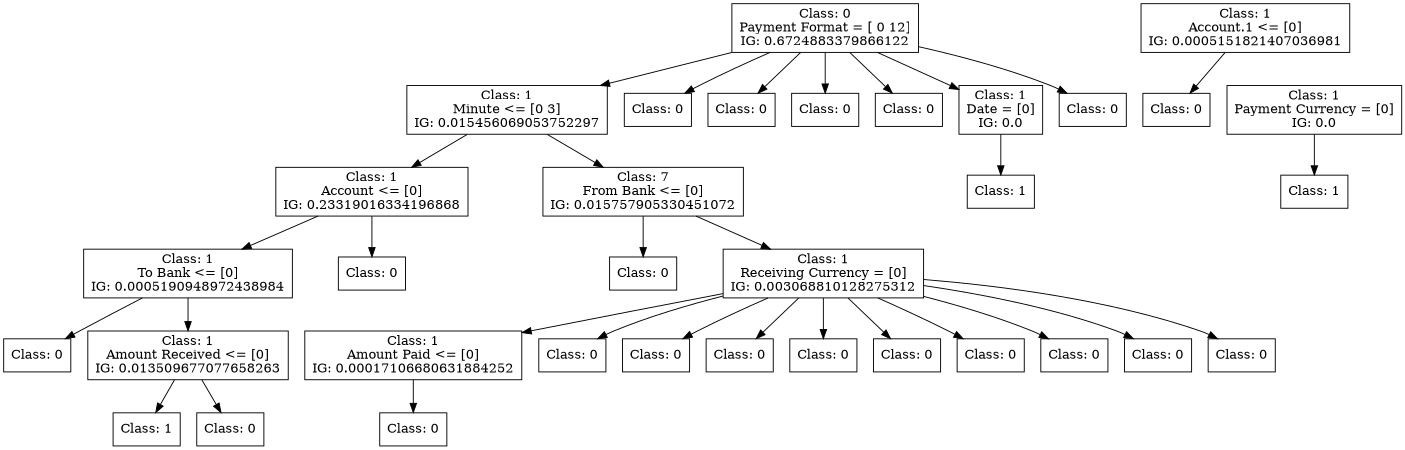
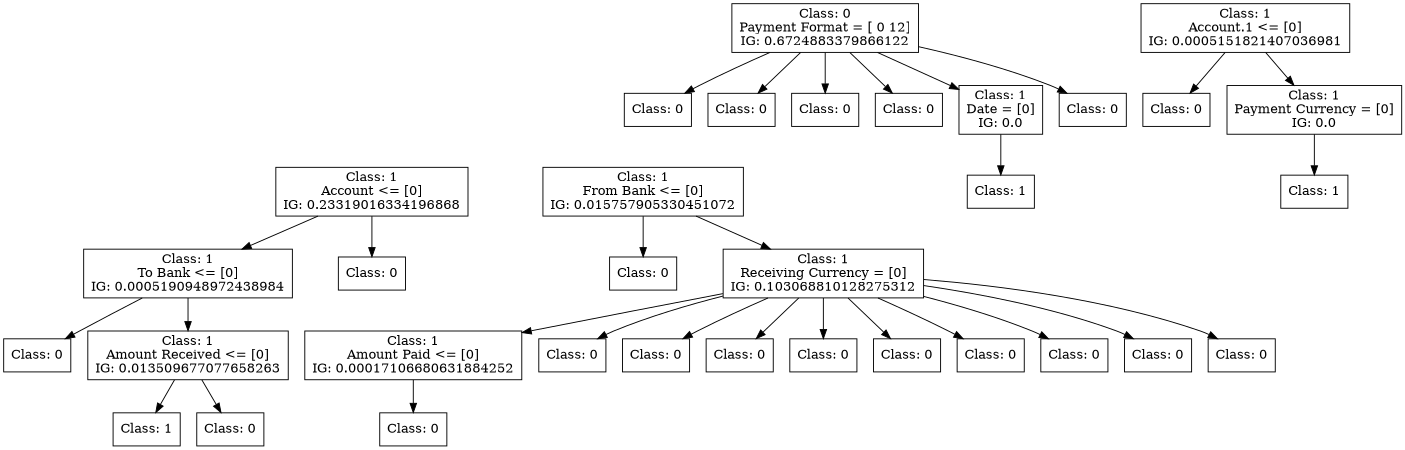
edge "Class: 1 Account.1 <= [0] IG: 0.0005151821407036981" -> "Class: 1 Payment Currency = [0] IG: 0.0": added
node "Class: 1 Minute <= [0 3] IG: 0.015456069053752297": removed
node "Class: 7 From Bank <= [0] IG: 0.015757905330451072": label "Class: 7 From Bank <= [0] IG: 0.015757905330451072" -> "Class: 1 From Bank <= [0] IG: 0.015757905330451072"
node "Class: 1 Receiving Currency = [0] IG: 0.003068810128275312": label "Class: 1 Receiving Currency = [0] IG: 0.003068810128275312" -> "Class: 1 Receiving Currency = [0] IG: 0.103068810128275312"
